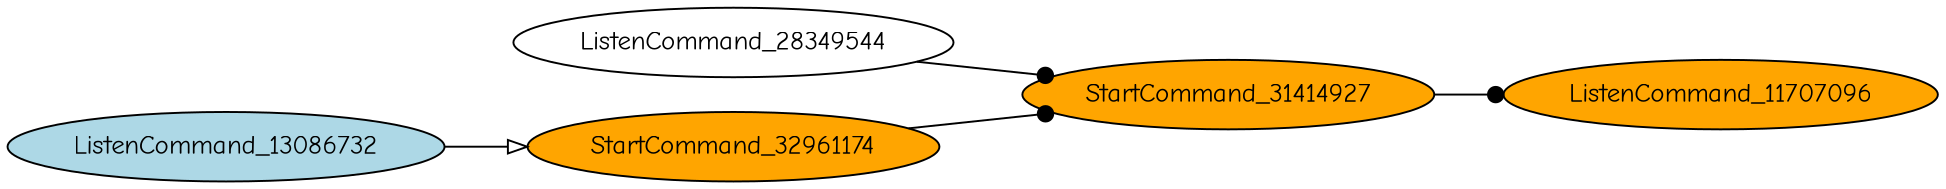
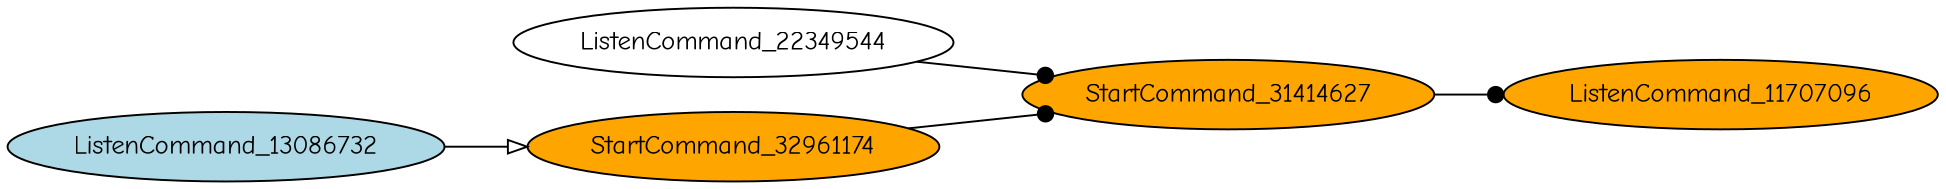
node "ListenCommand_28349544": label "ListenCommand_28349544" -> "ListenCommand_22349544"
node "StartCommand_31414927": label "StartCommand_31414927" -> "StartCommand_31414627"
